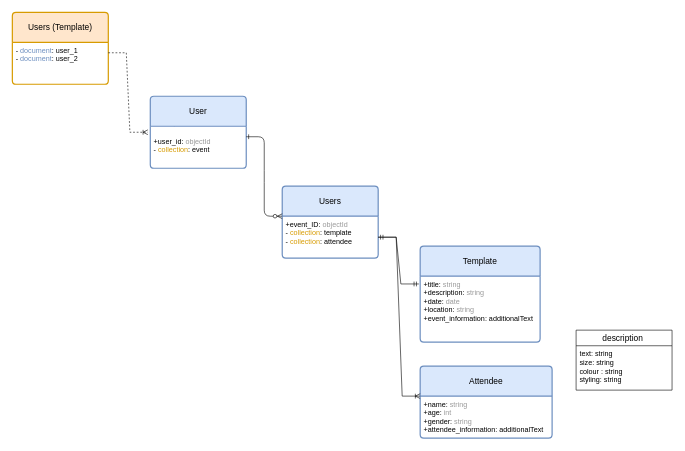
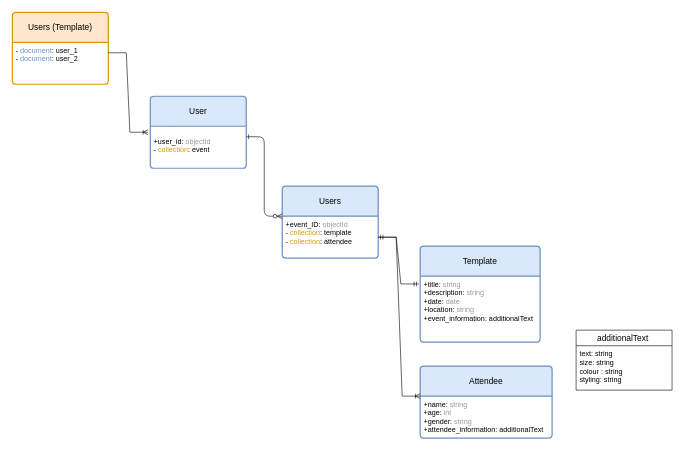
edge "- document: user_1 - document: user_2" -> "+user_id: objectId - collection: event": style dashed -> solid
node "description": label "description" -> "additionalText"
